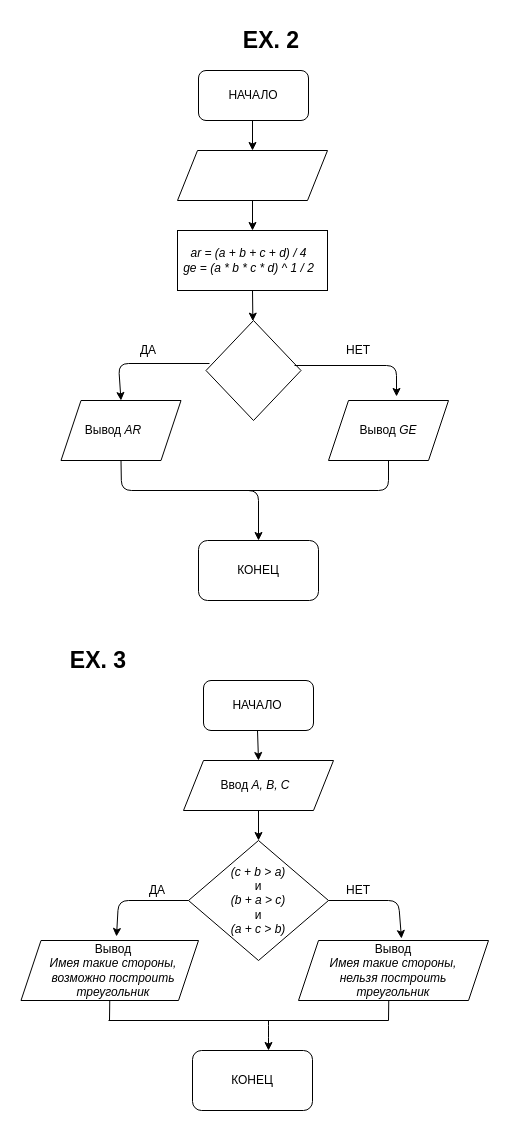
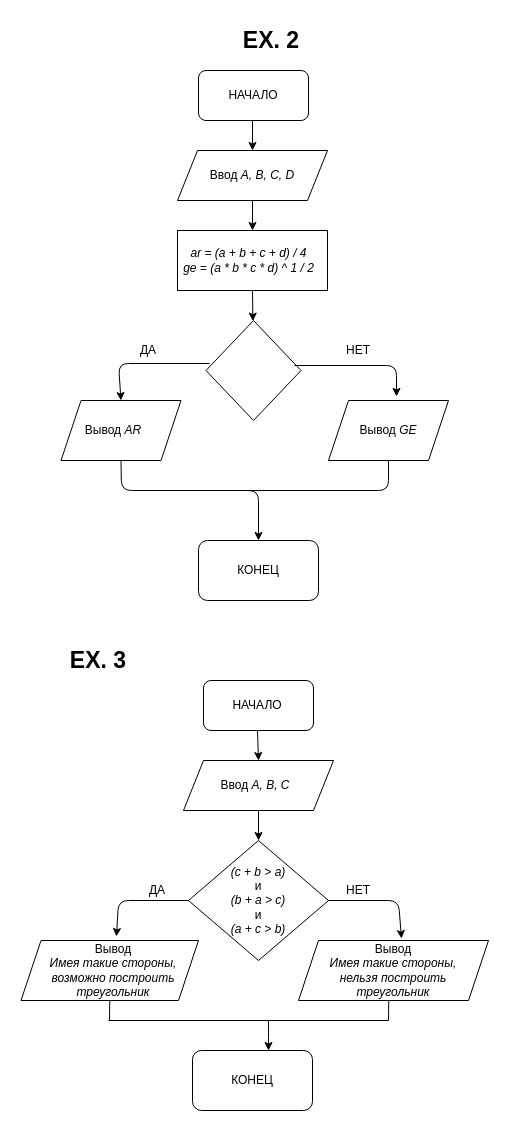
node "Ввод A, B, C, D": added
